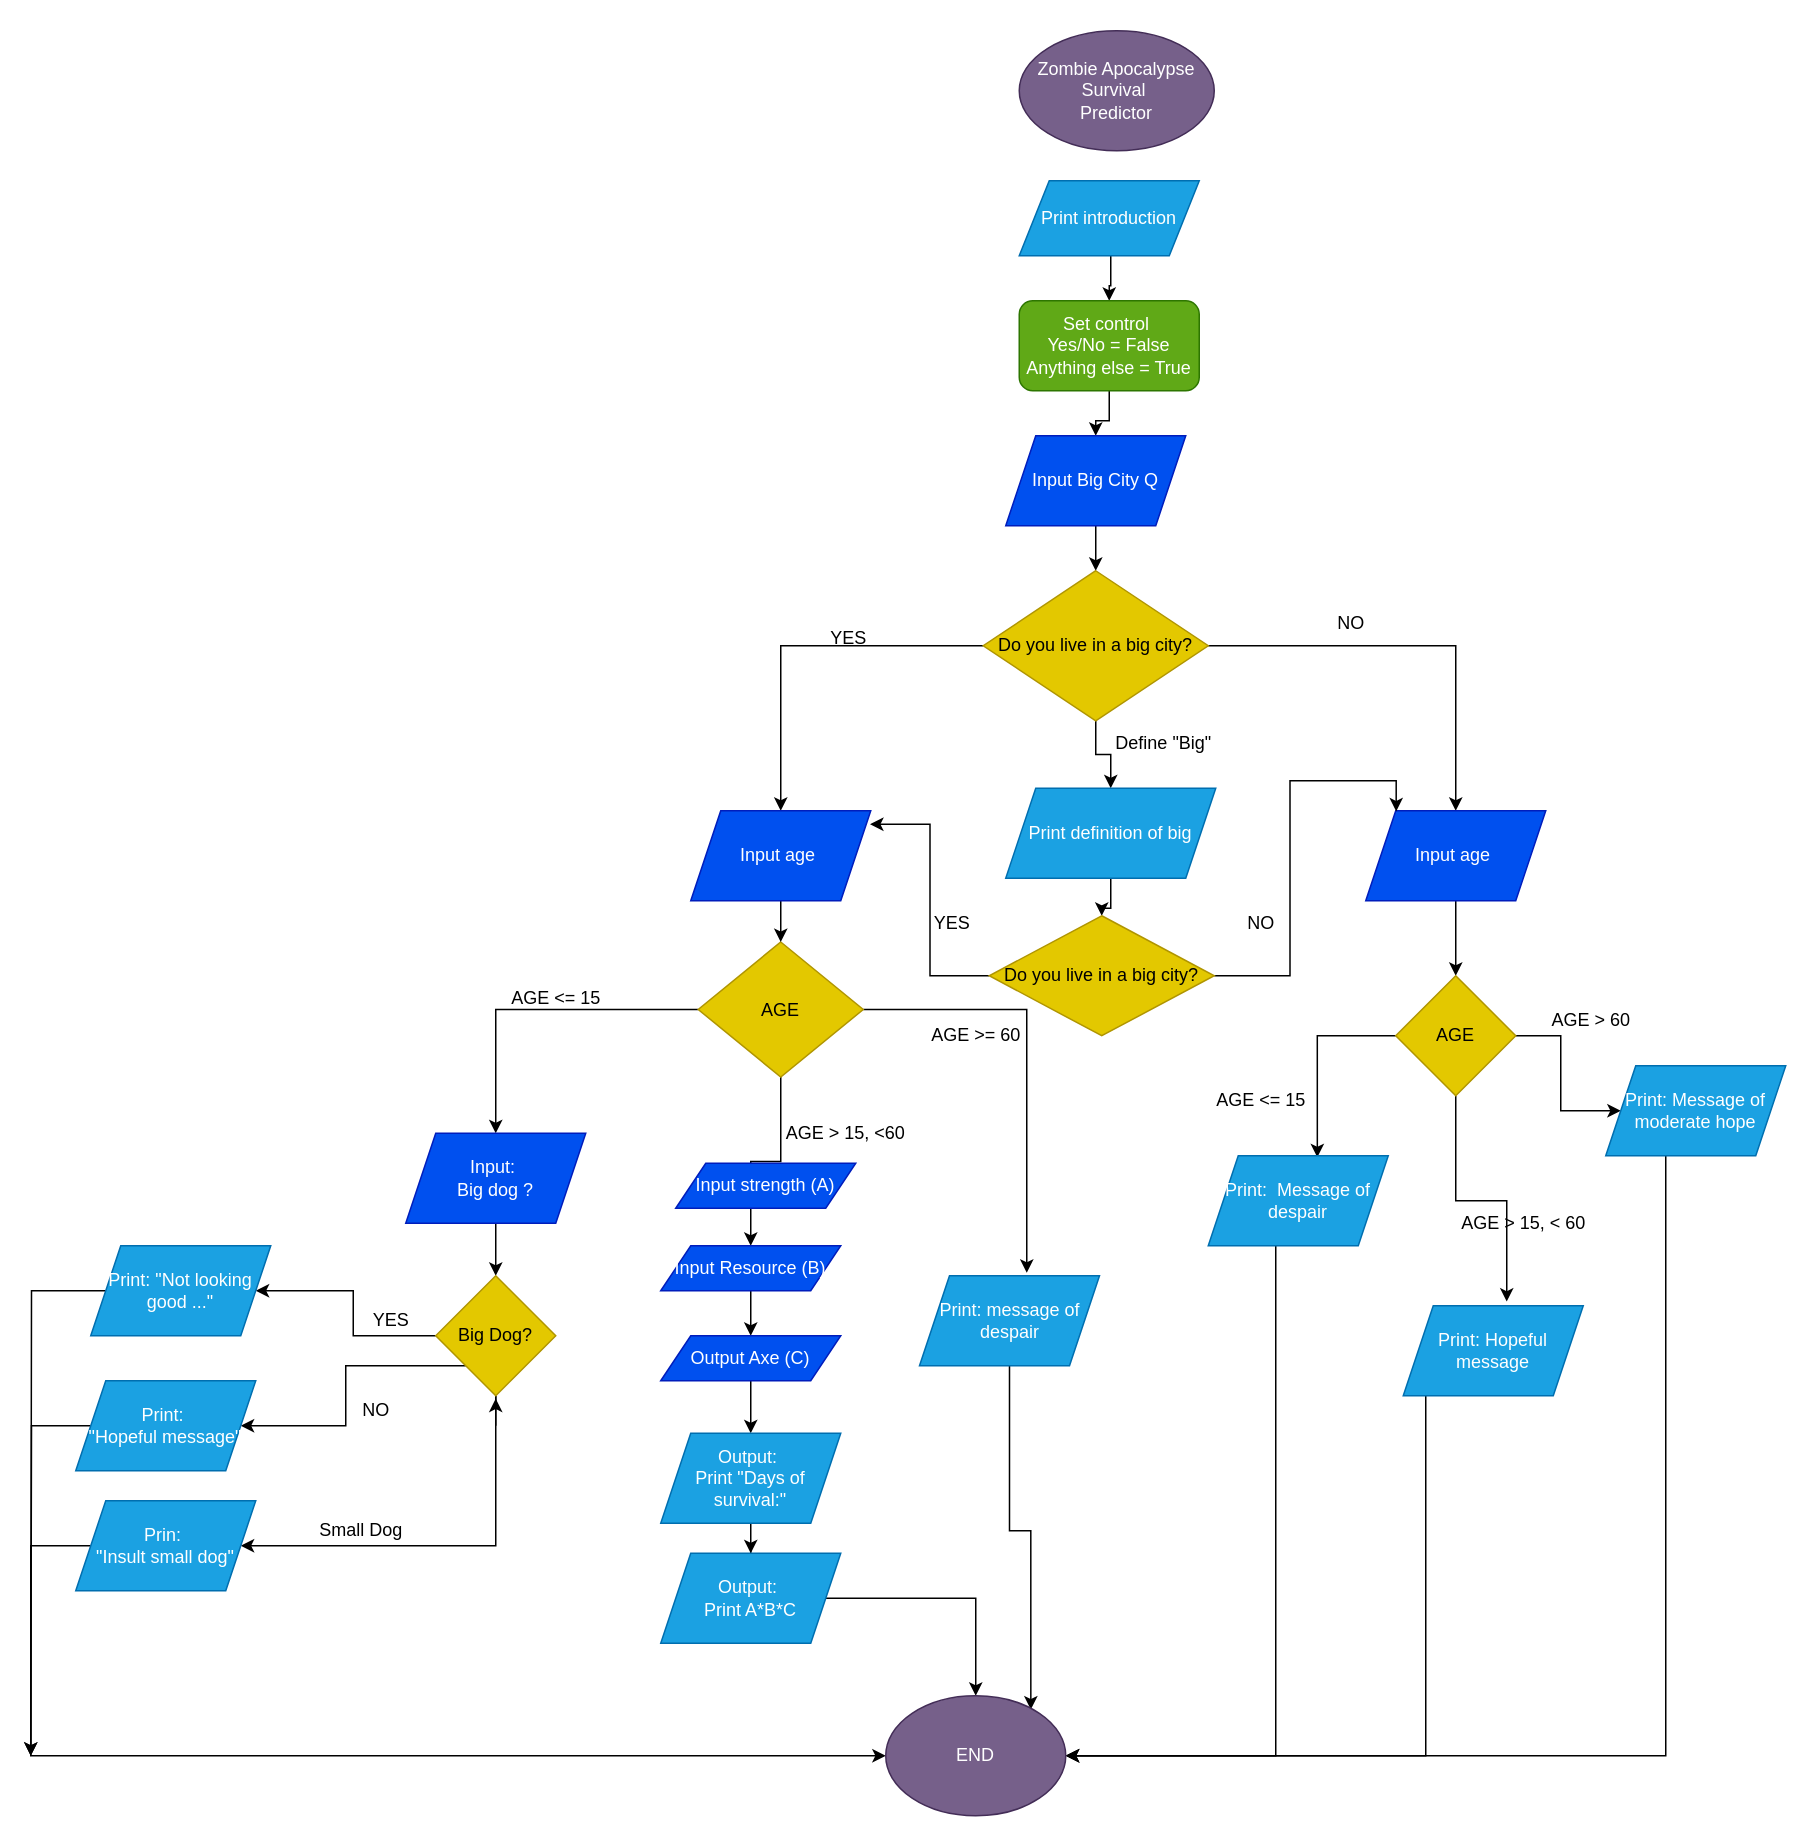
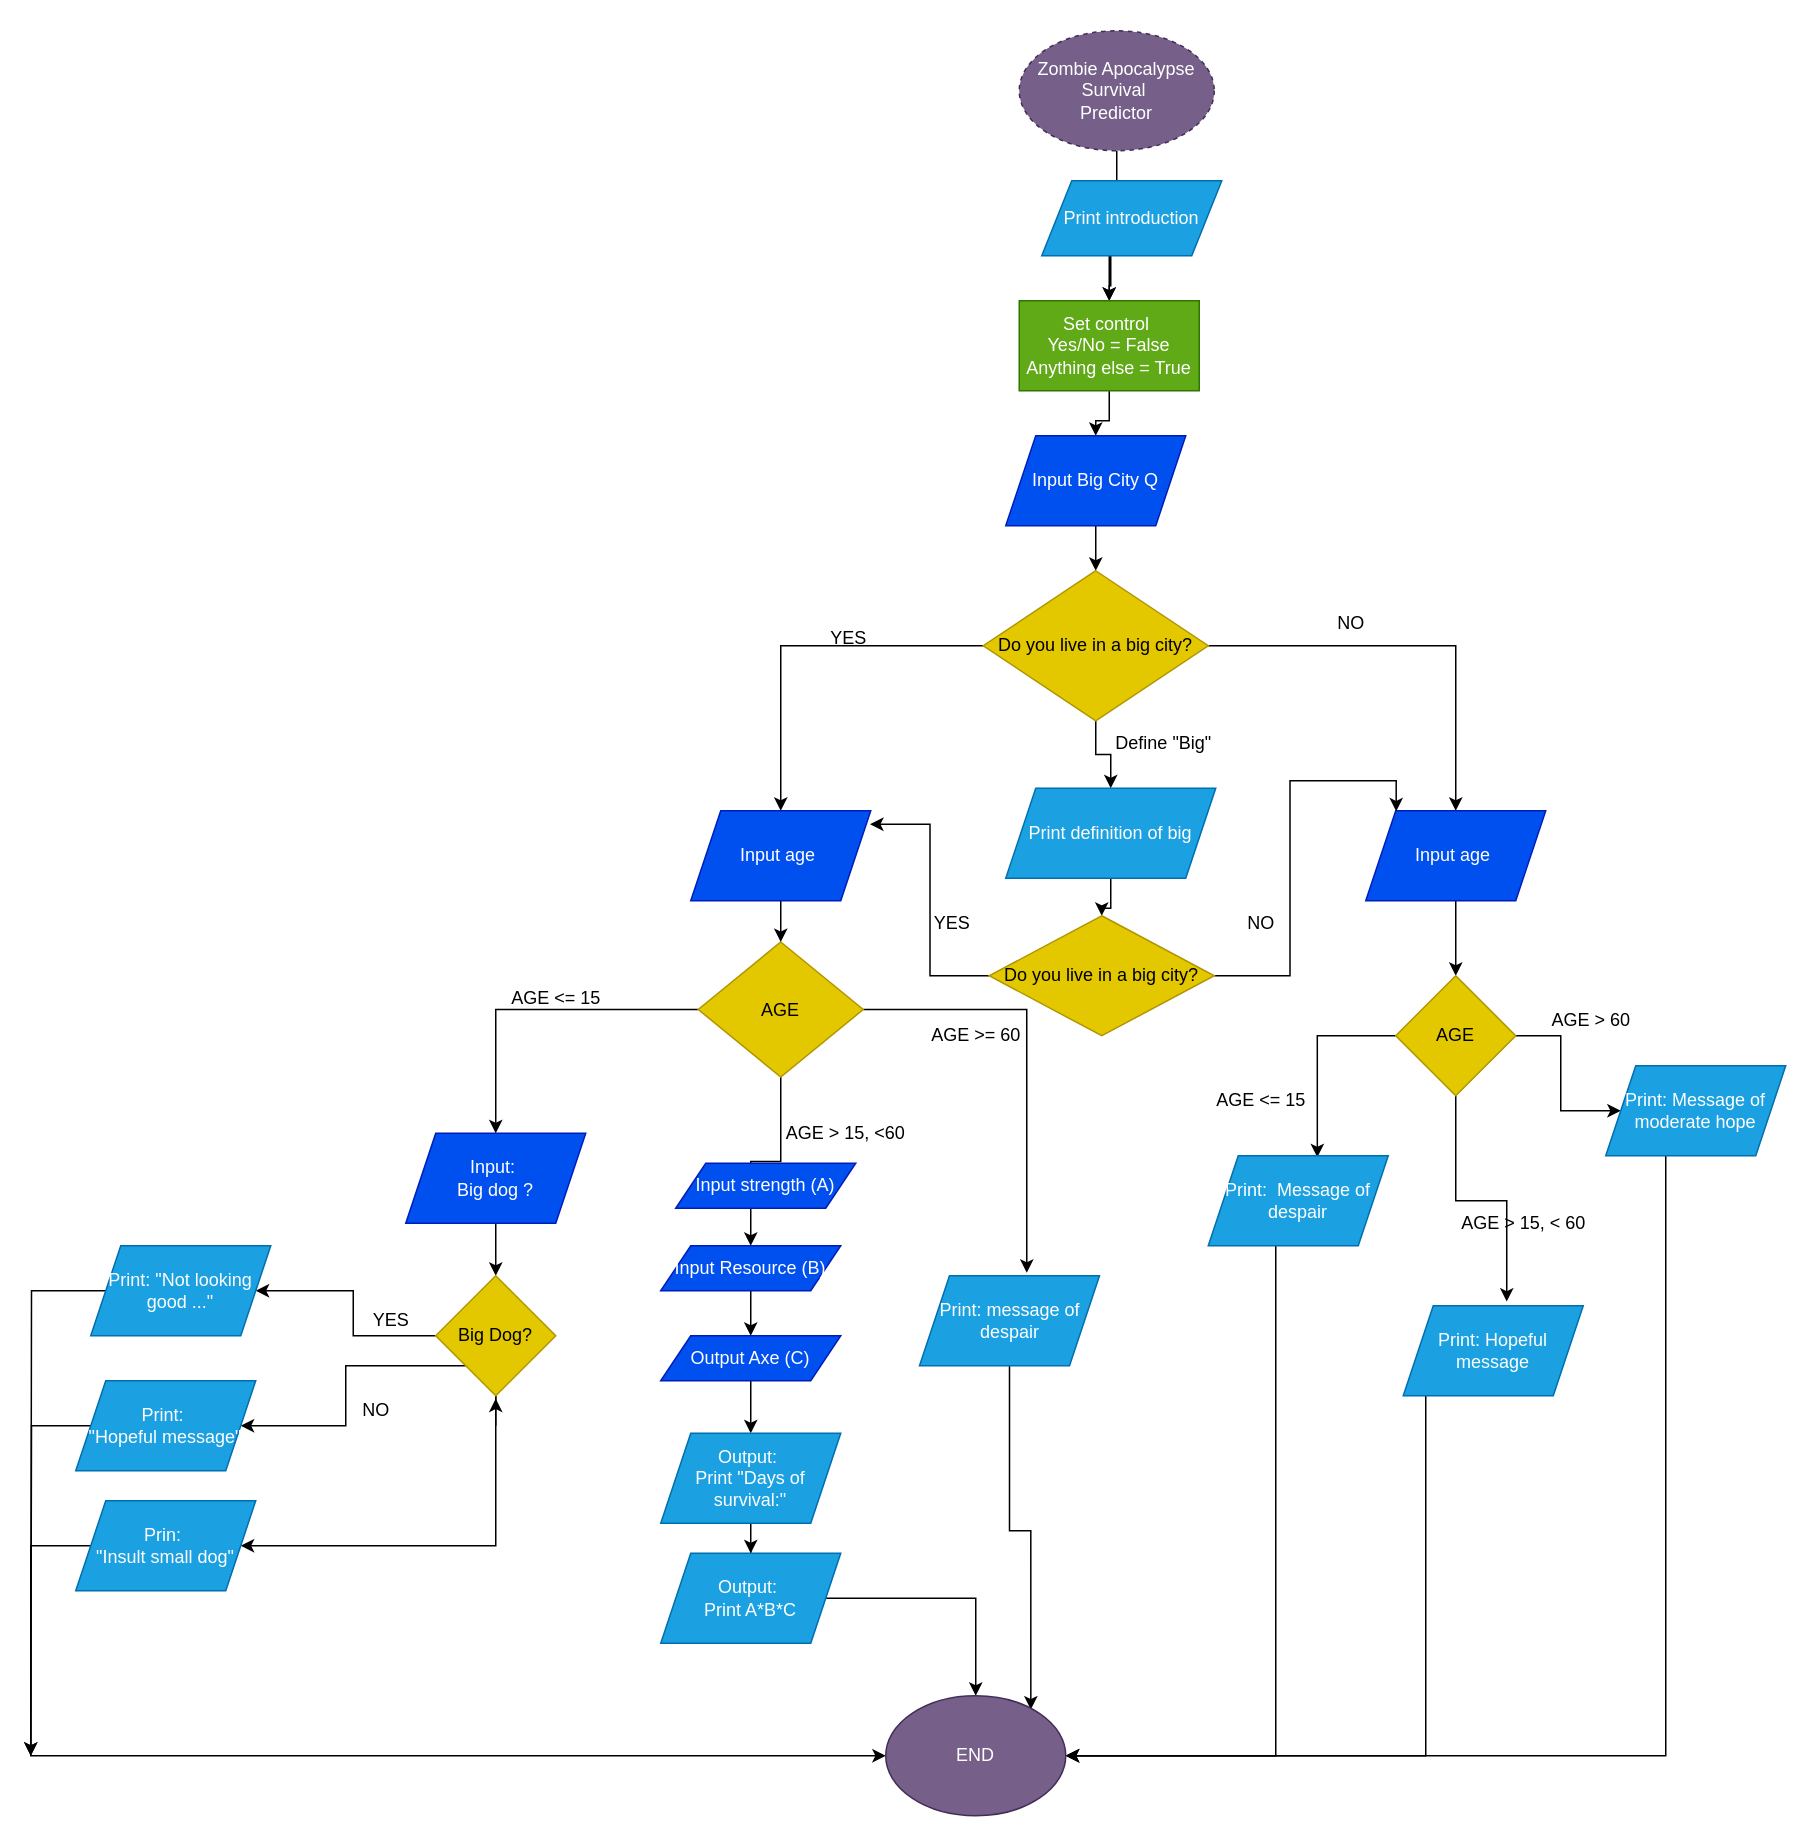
node "Zombie Apocalypse Survival Predictor": style solid -> dashed
edge "Zombie Apocalypse Survival Predictor" -> "Set control Yes/No = False Anything else = True": added
node "Print introduction": moved (1109, 218) -> (1132, 218)
node "Set control Yes/No = False Anything else = True": shape rounded rectangle -> rectangle
node "Small Dog": removed
